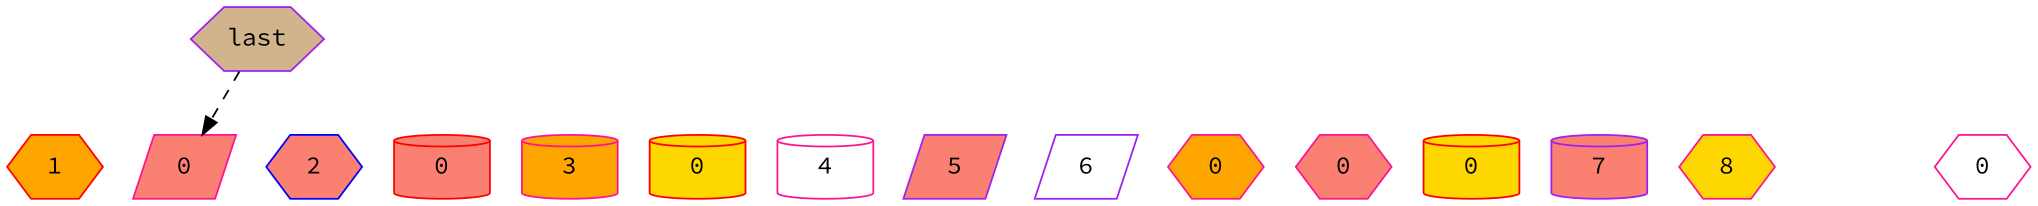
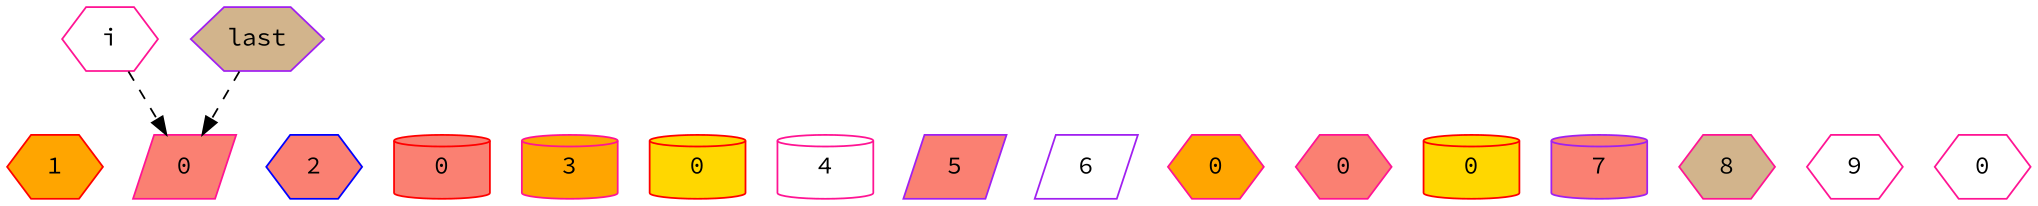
node "i": added
node "8": fillcolor gold -> tan
node "9": added
